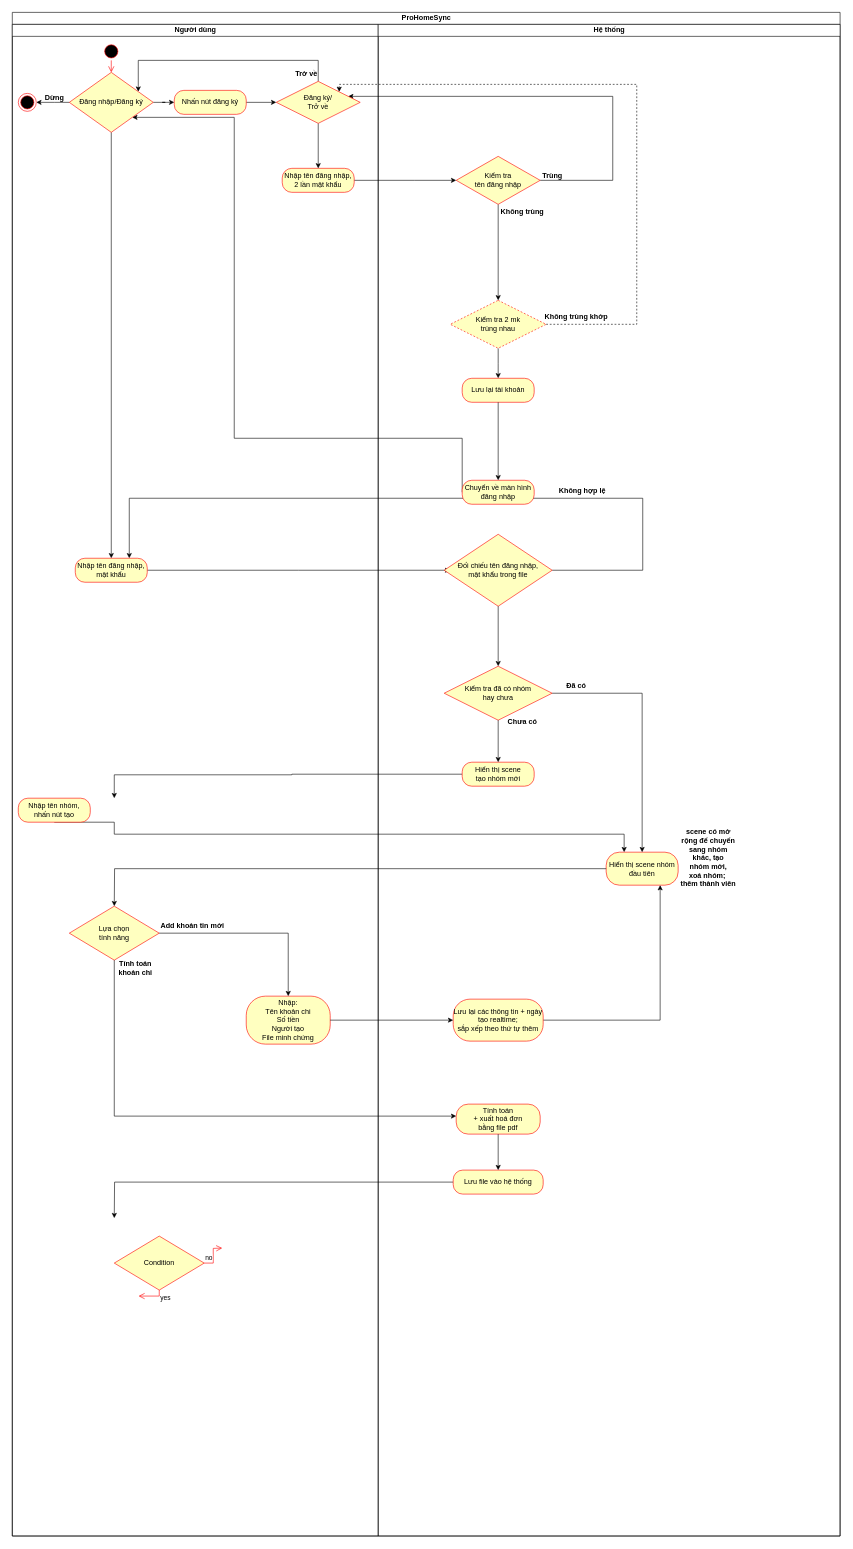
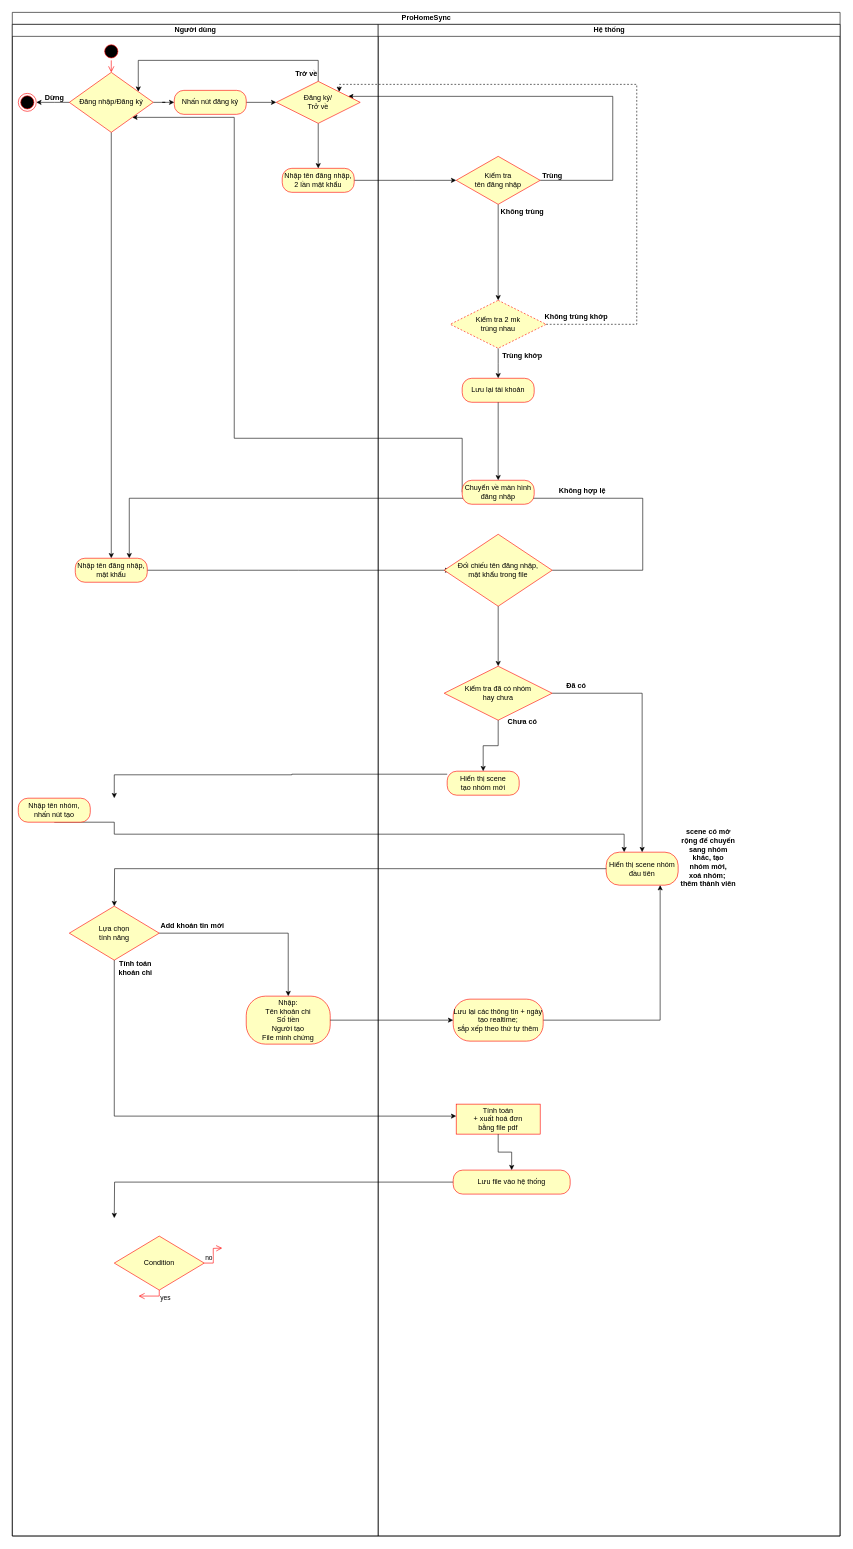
node "Trùng khớp": added
node "Hiển thị scene tạo nhóm mới": moved (498, 774) -> (483, 783)
node "Tính toán + xuất hoá đơn bằng file pdf": shape rounded rectangle -> rectangle
node "Lưu file vào hệ thống": size 90x24 -> 117x24
